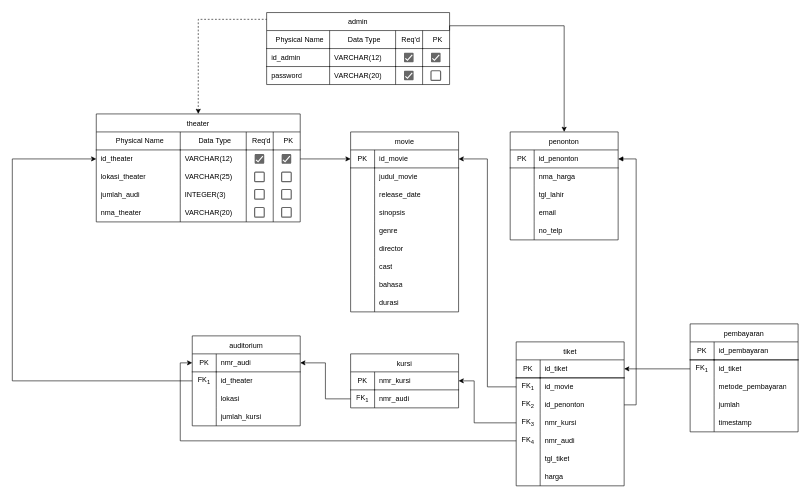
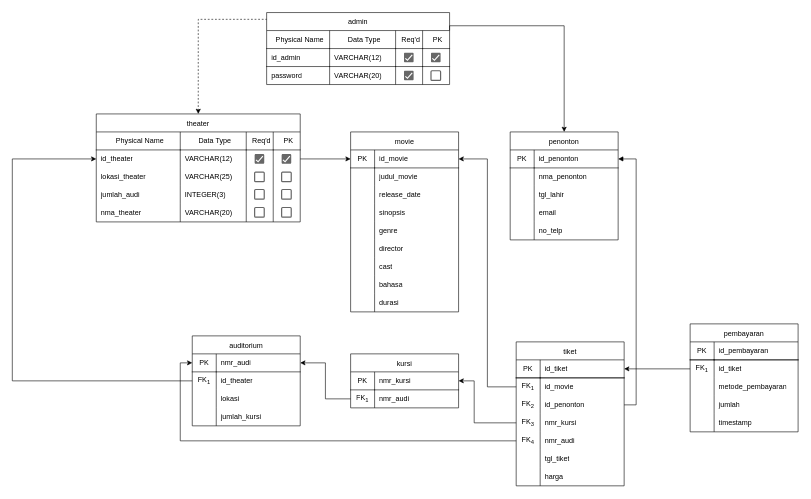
node "nma_harga": label "nma_harga" -> "nma_penonton"
